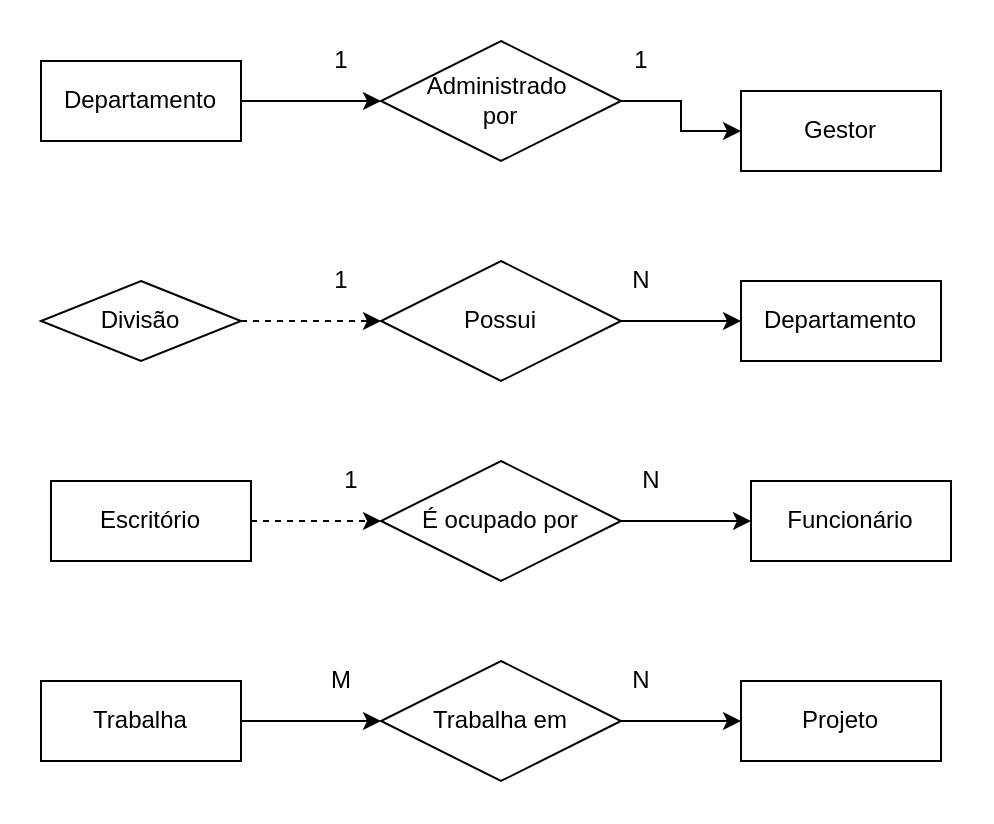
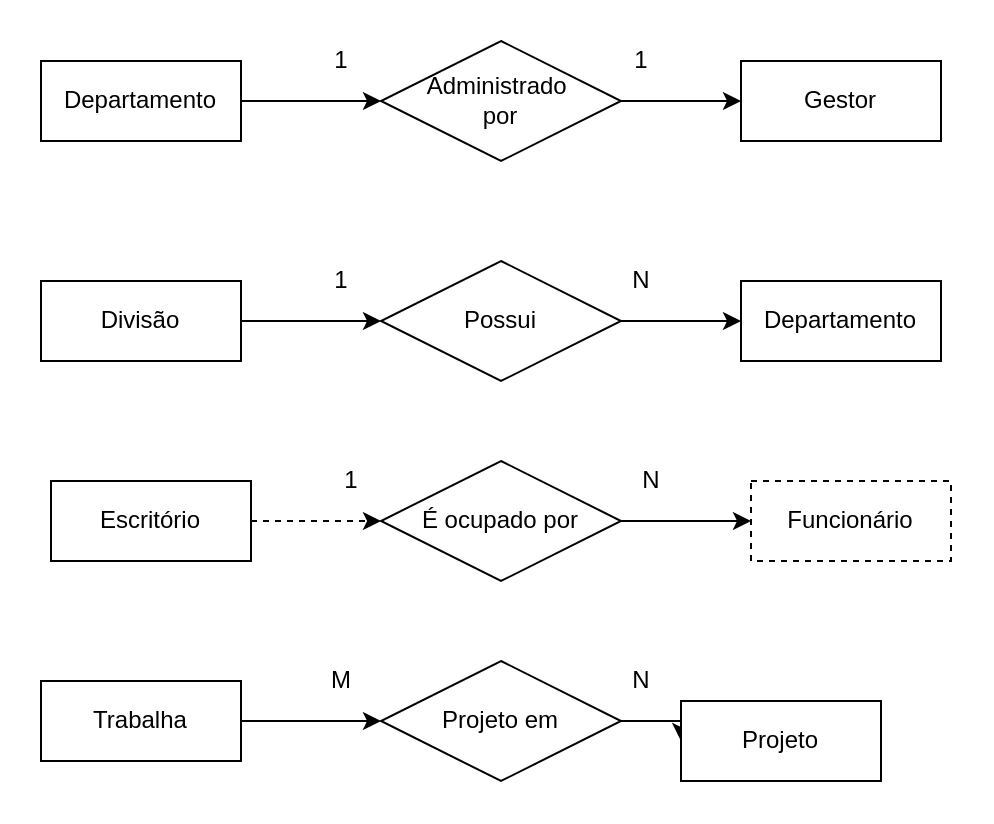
node "Gestor": moved (841, 131) -> (841, 101)
node "Divisão": shape diamond -> rectangle
edge "Divisão" -> "Possui": style dashed -> solid
node "Funcionário": style solid -> dashed
node "Trabalha em": label "Trabalha em" -> "Projeto em"
node "Projeto": moved (841, 721) -> (781, 741)
